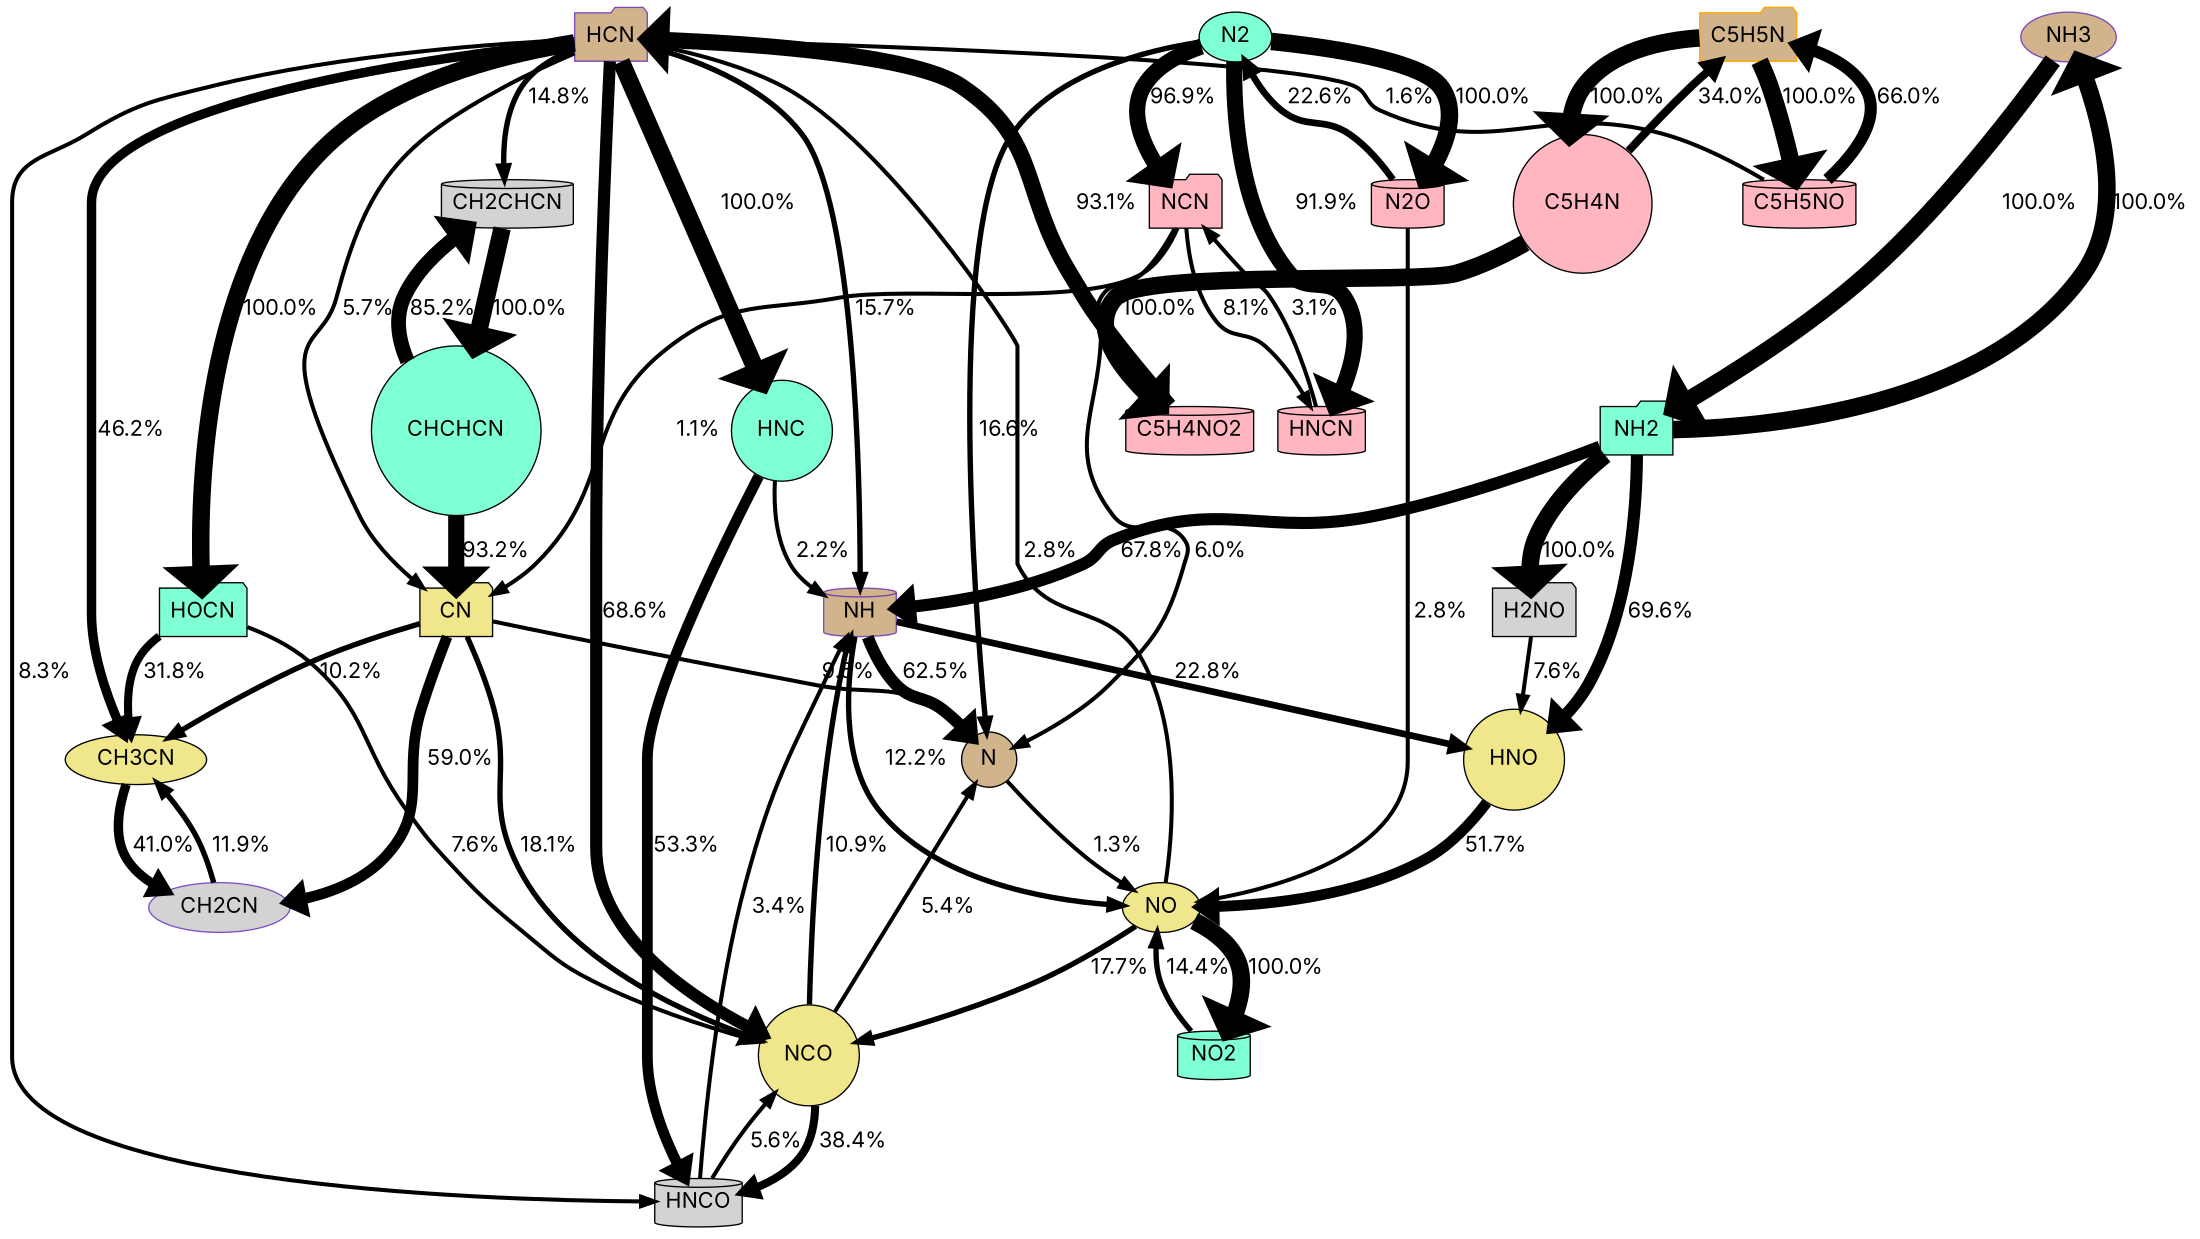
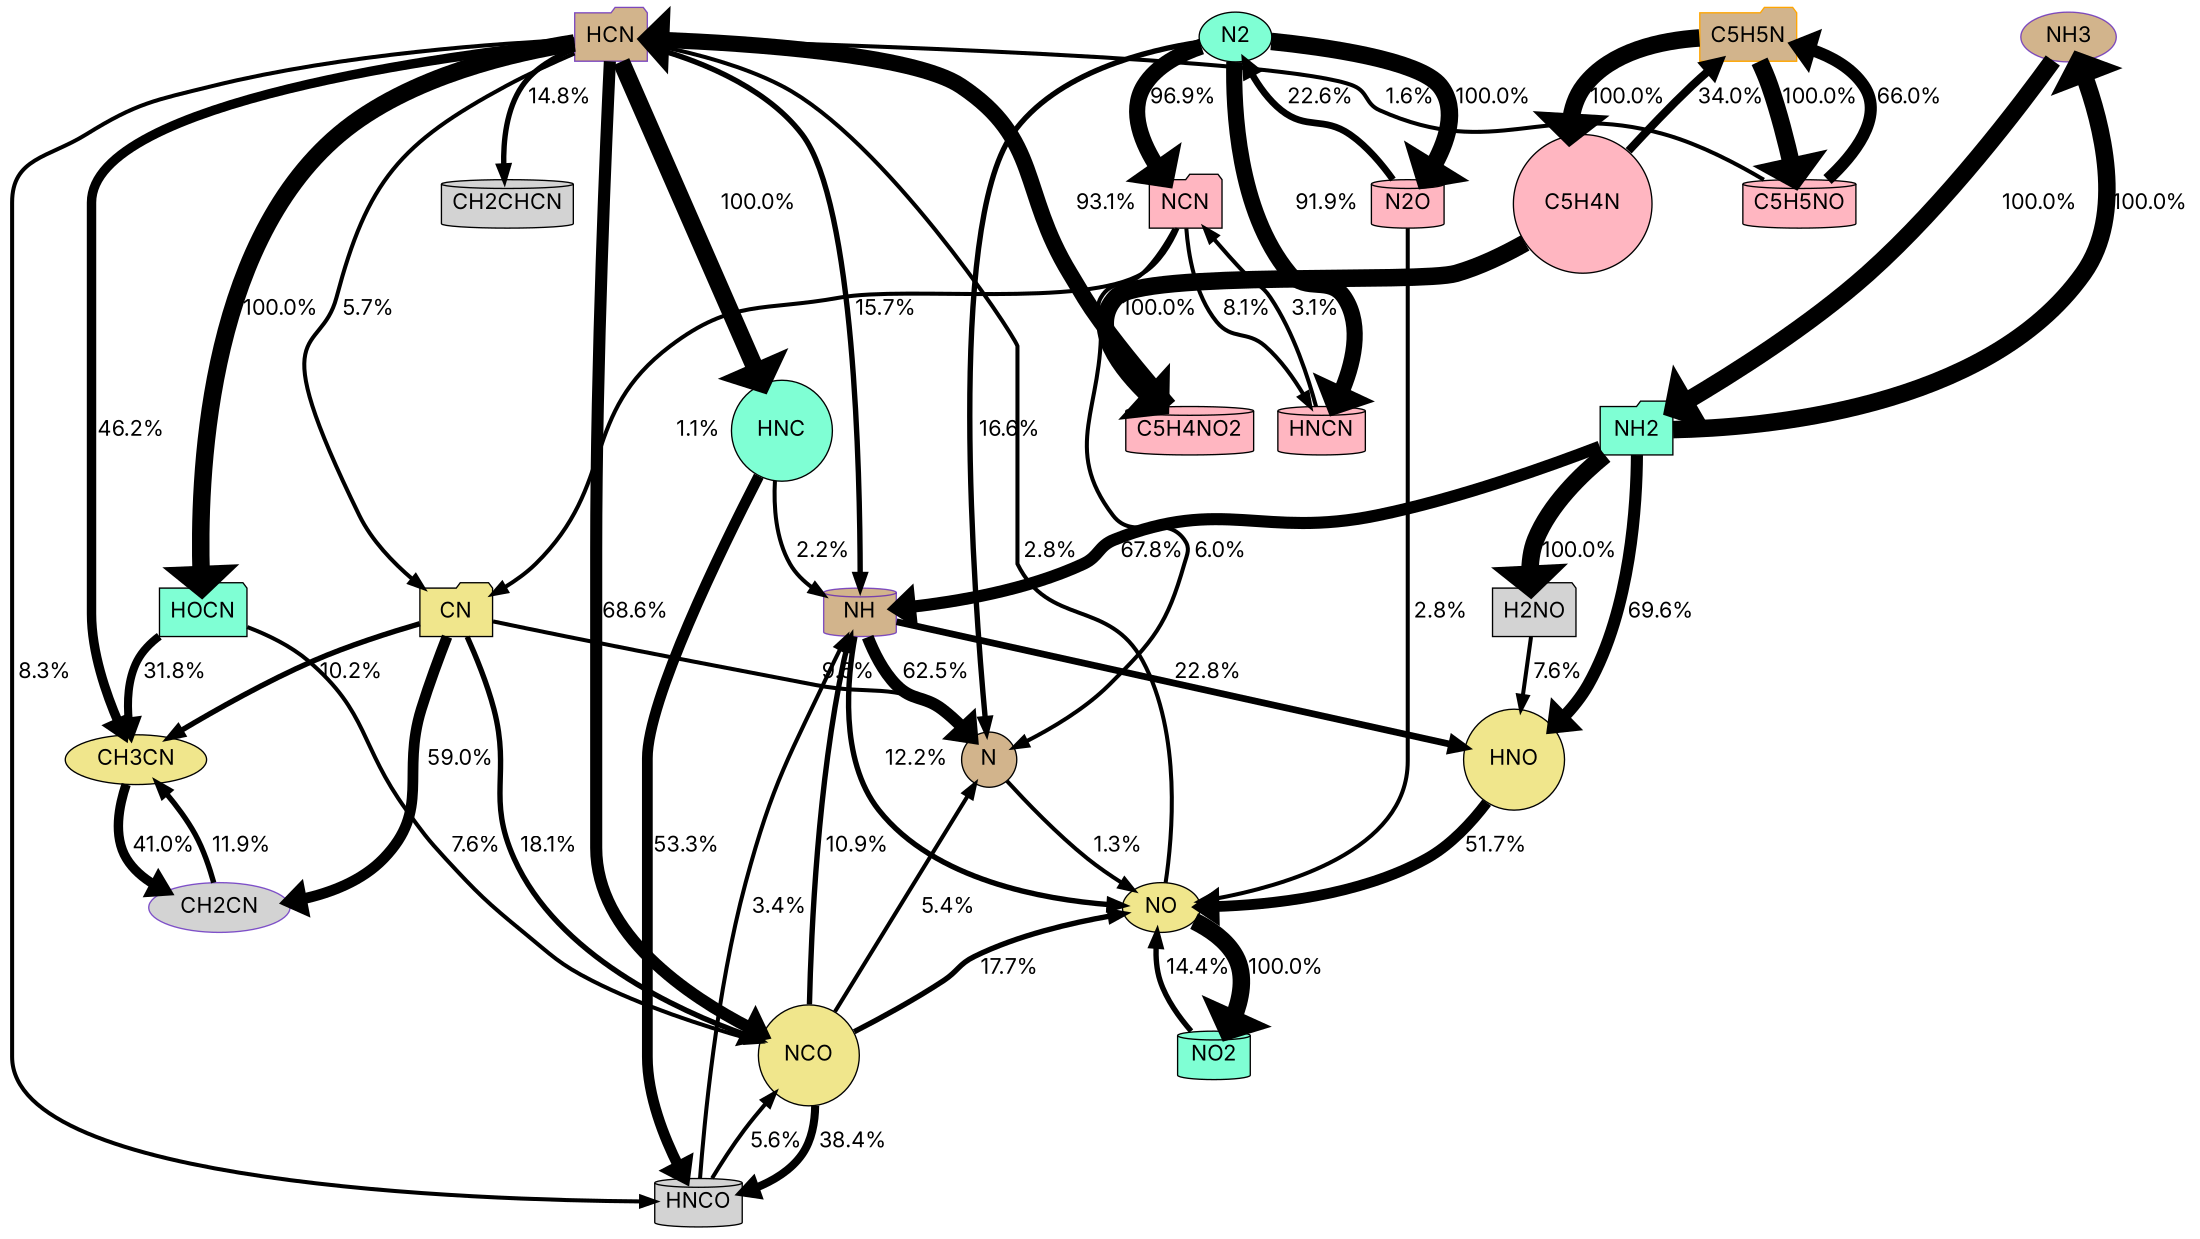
node "CHCHCN": removed
edge "NO" -> "NCO": reversed
